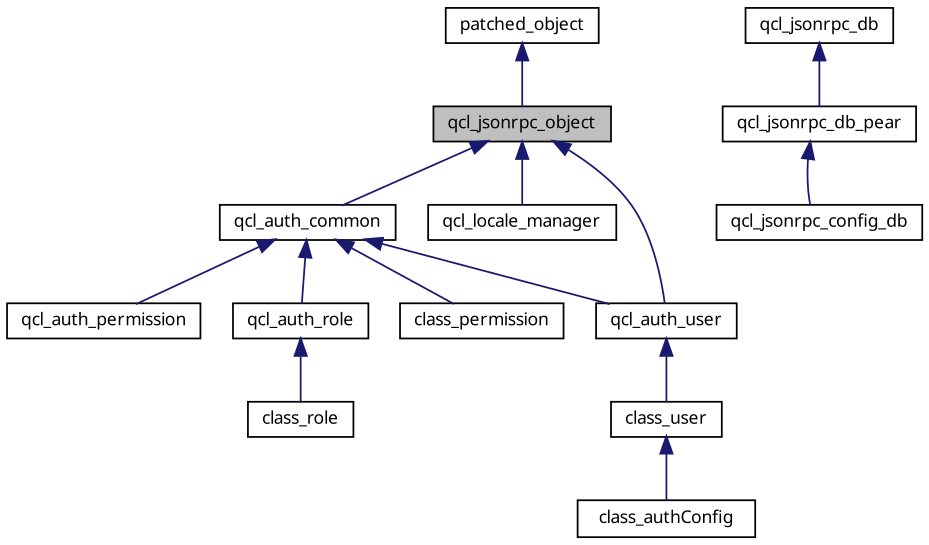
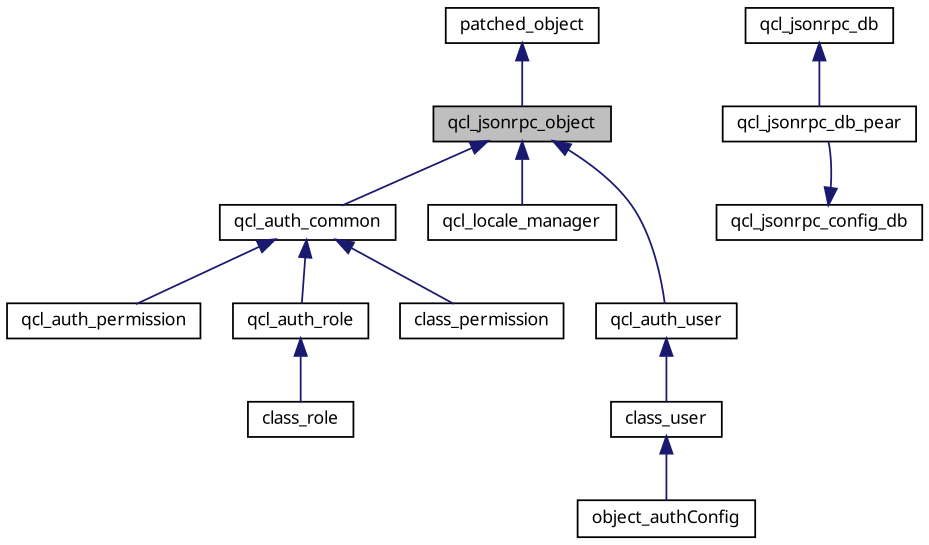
edge "qcl_jsonrpc_config_db" -> "qcl_jsonrpc_db_pear": reversed
edge "qcl_auth_user" -> "qcl_auth_common": removed
node "class_authConfig": label "class_authConfig" -> "object_authConfig"
